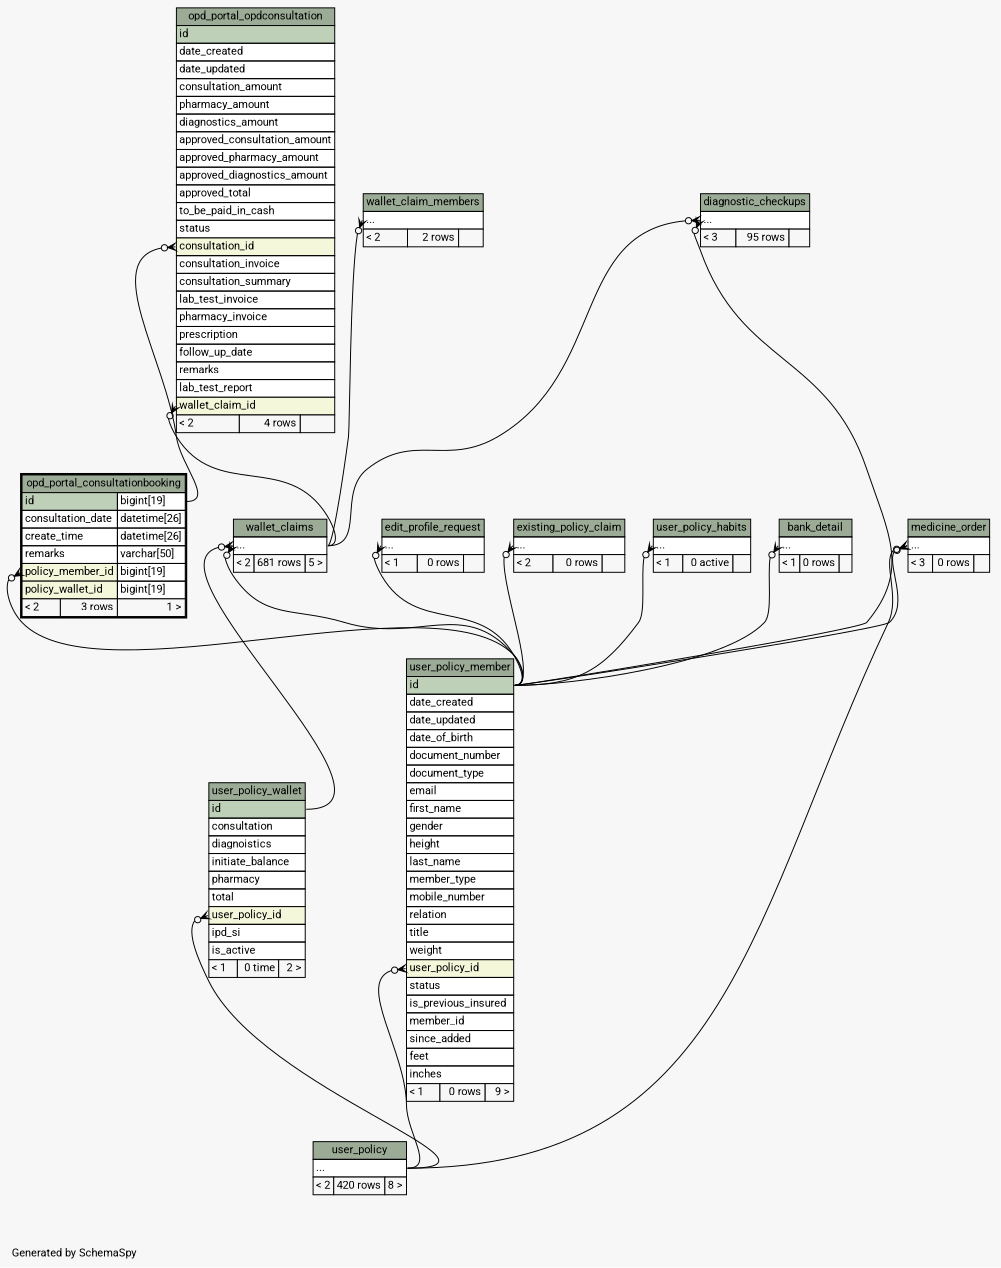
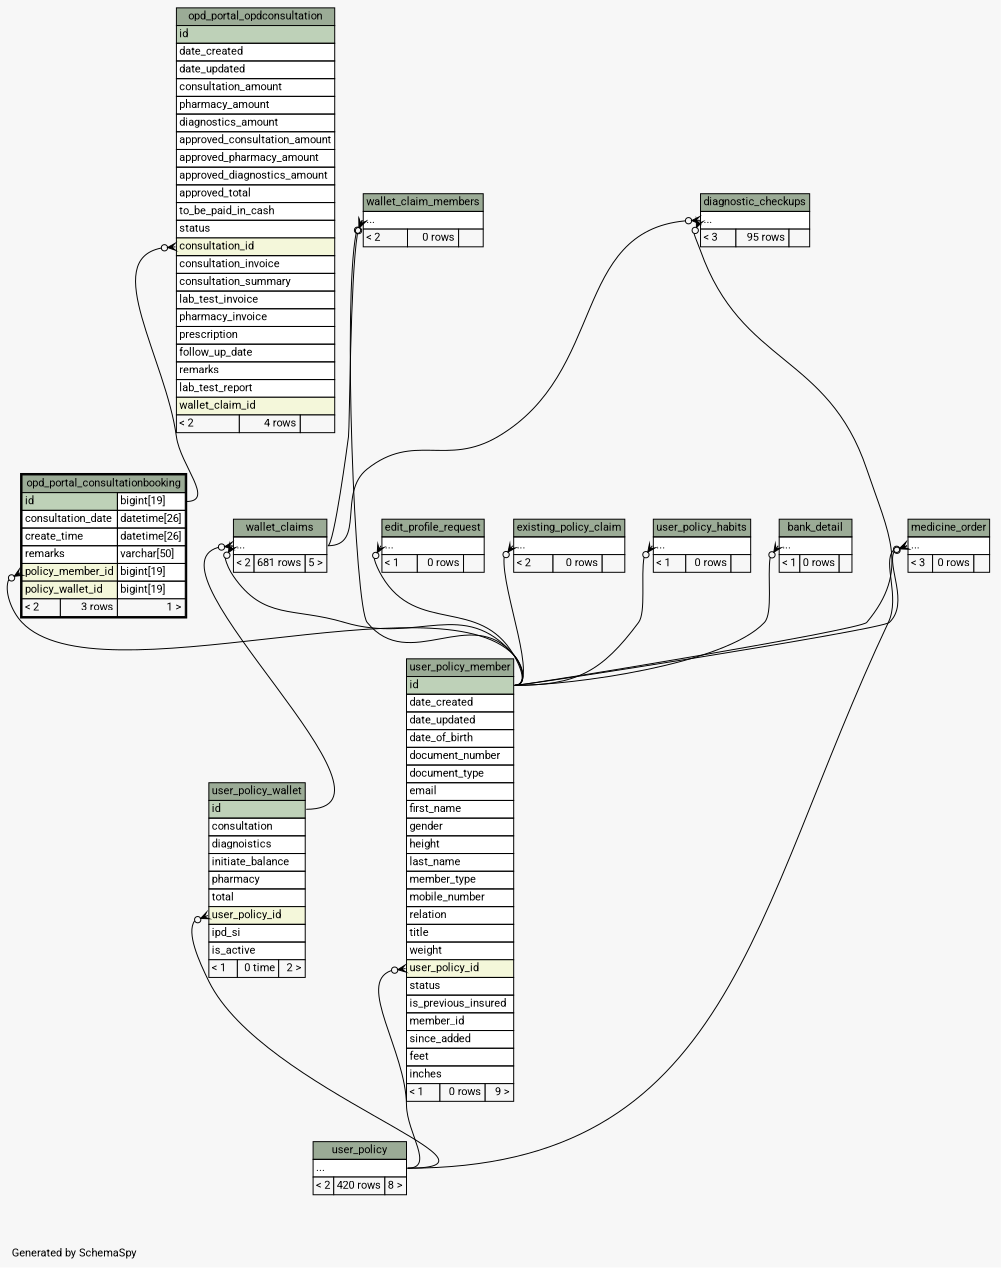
node "wallet_claim_members": text "2 rows" -> "0 rows"
edge "wallet_claims" -> "opd_portal_opdconsultation": removed
edge "user_policy_member" -> "wallet_claim_members": added
node "user_policy_habits": text "0 active" -> "0 rows"
